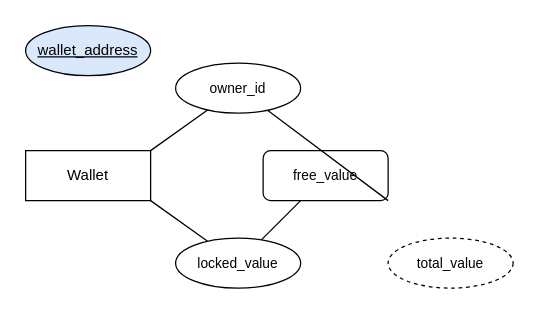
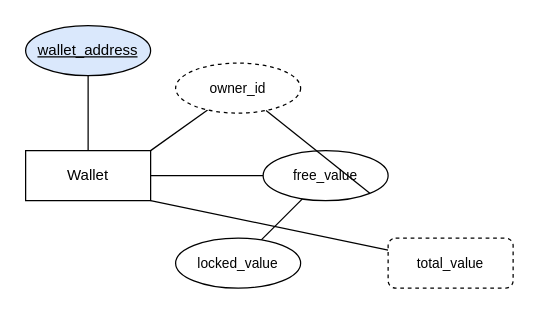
node "owner_id": style solid -> dashed
edge "wallet_address" -- "Wallet": added
edge "Wallet" -- "free_value": added
node "free_value": shape rounded rectangle -> ellipse
edge "Wallet" -- "locked_value": now "Wallet" -- "total_value"
node "total_value": shape ellipse -> rounded rectangle
